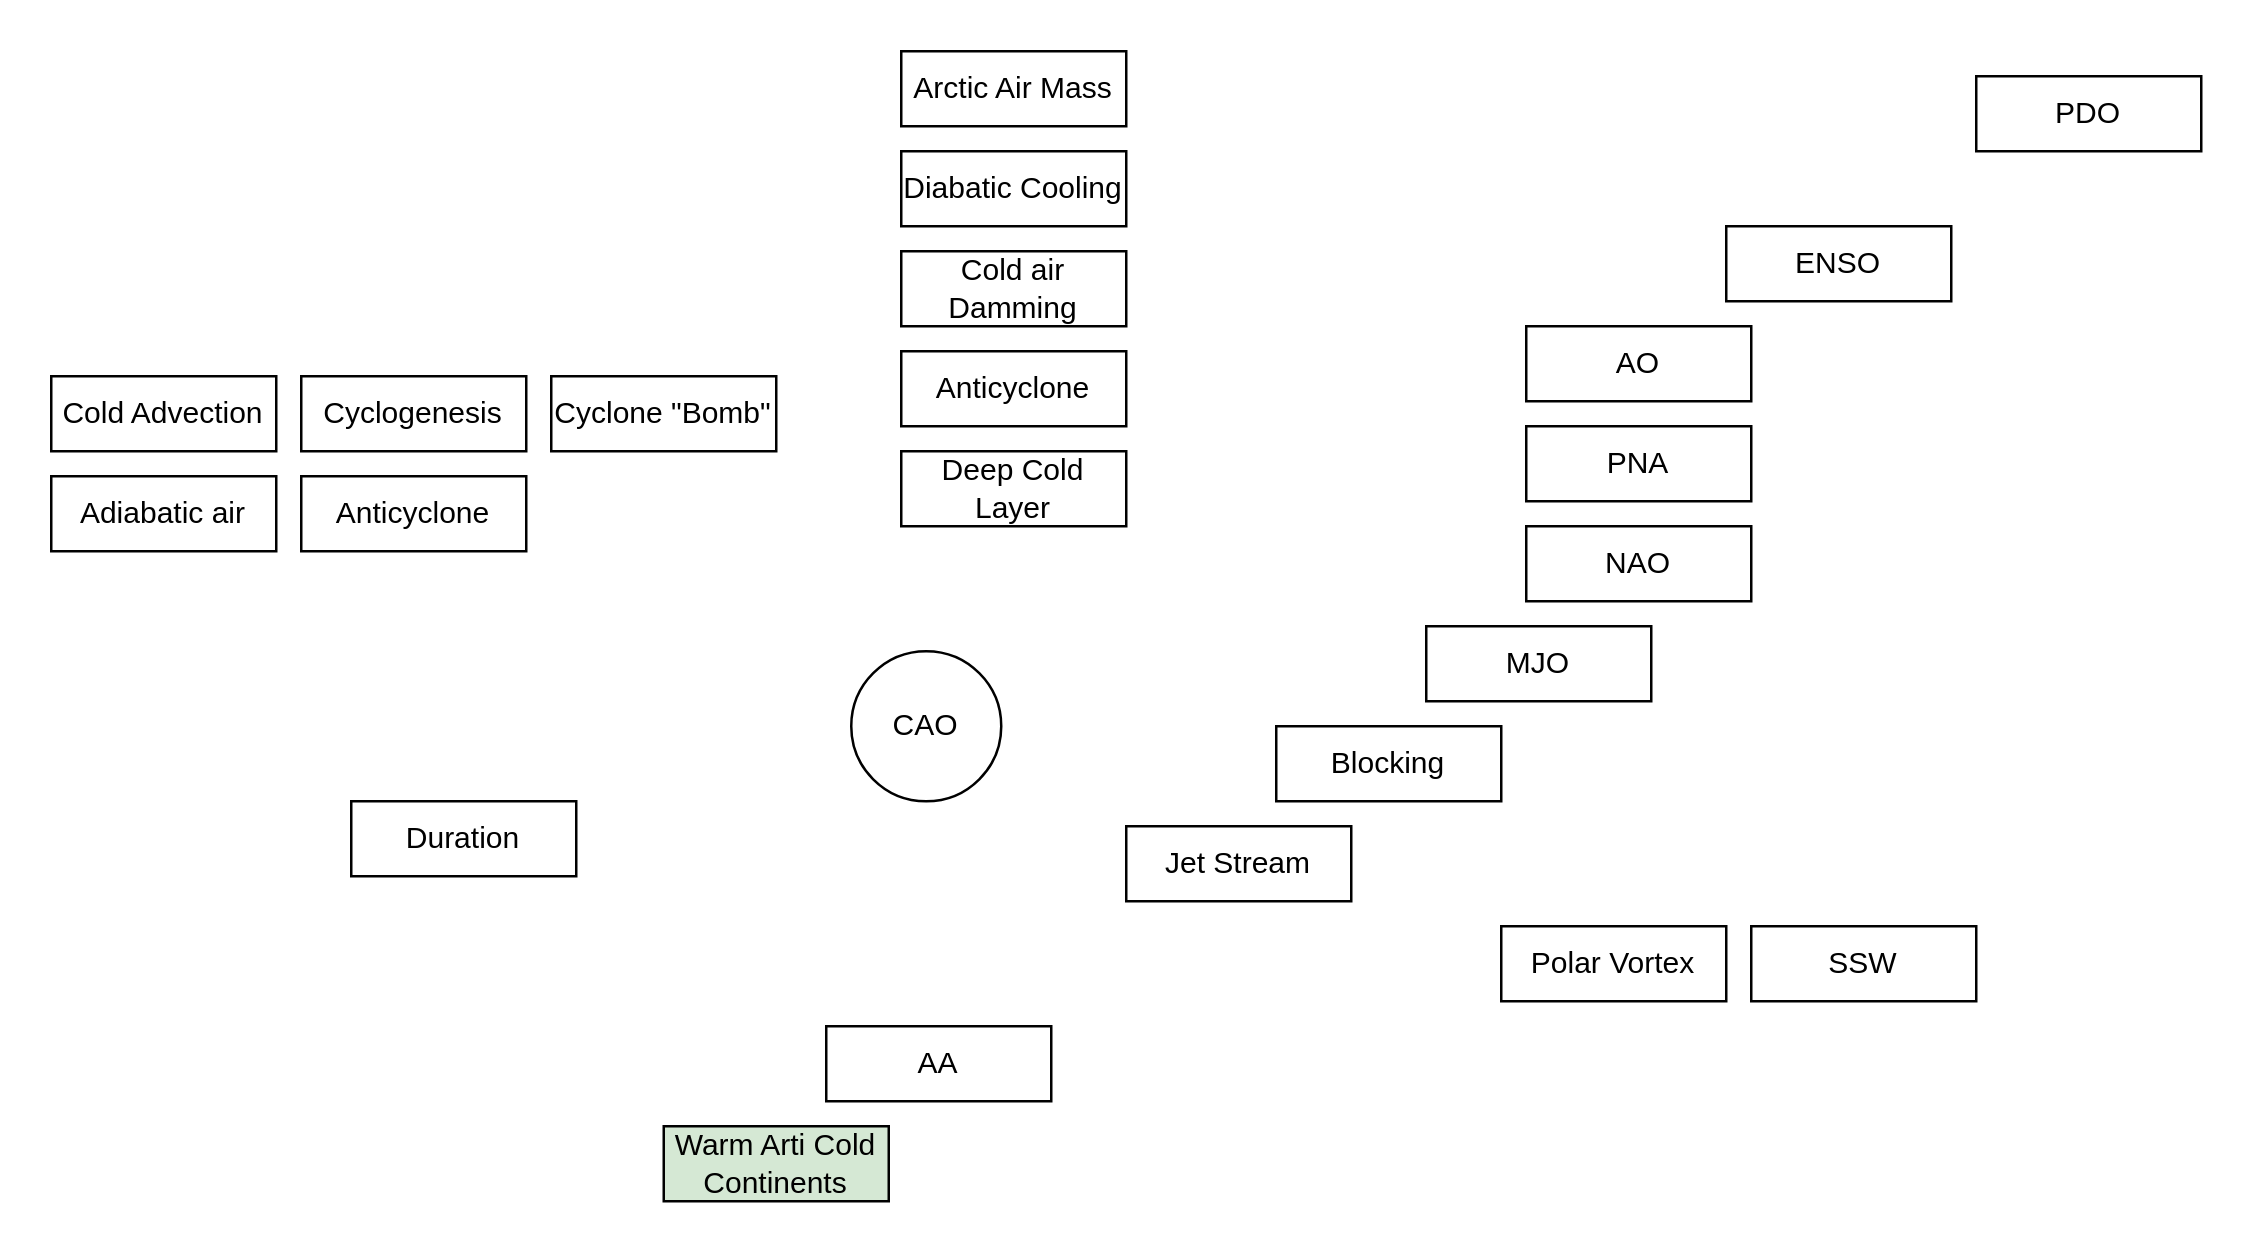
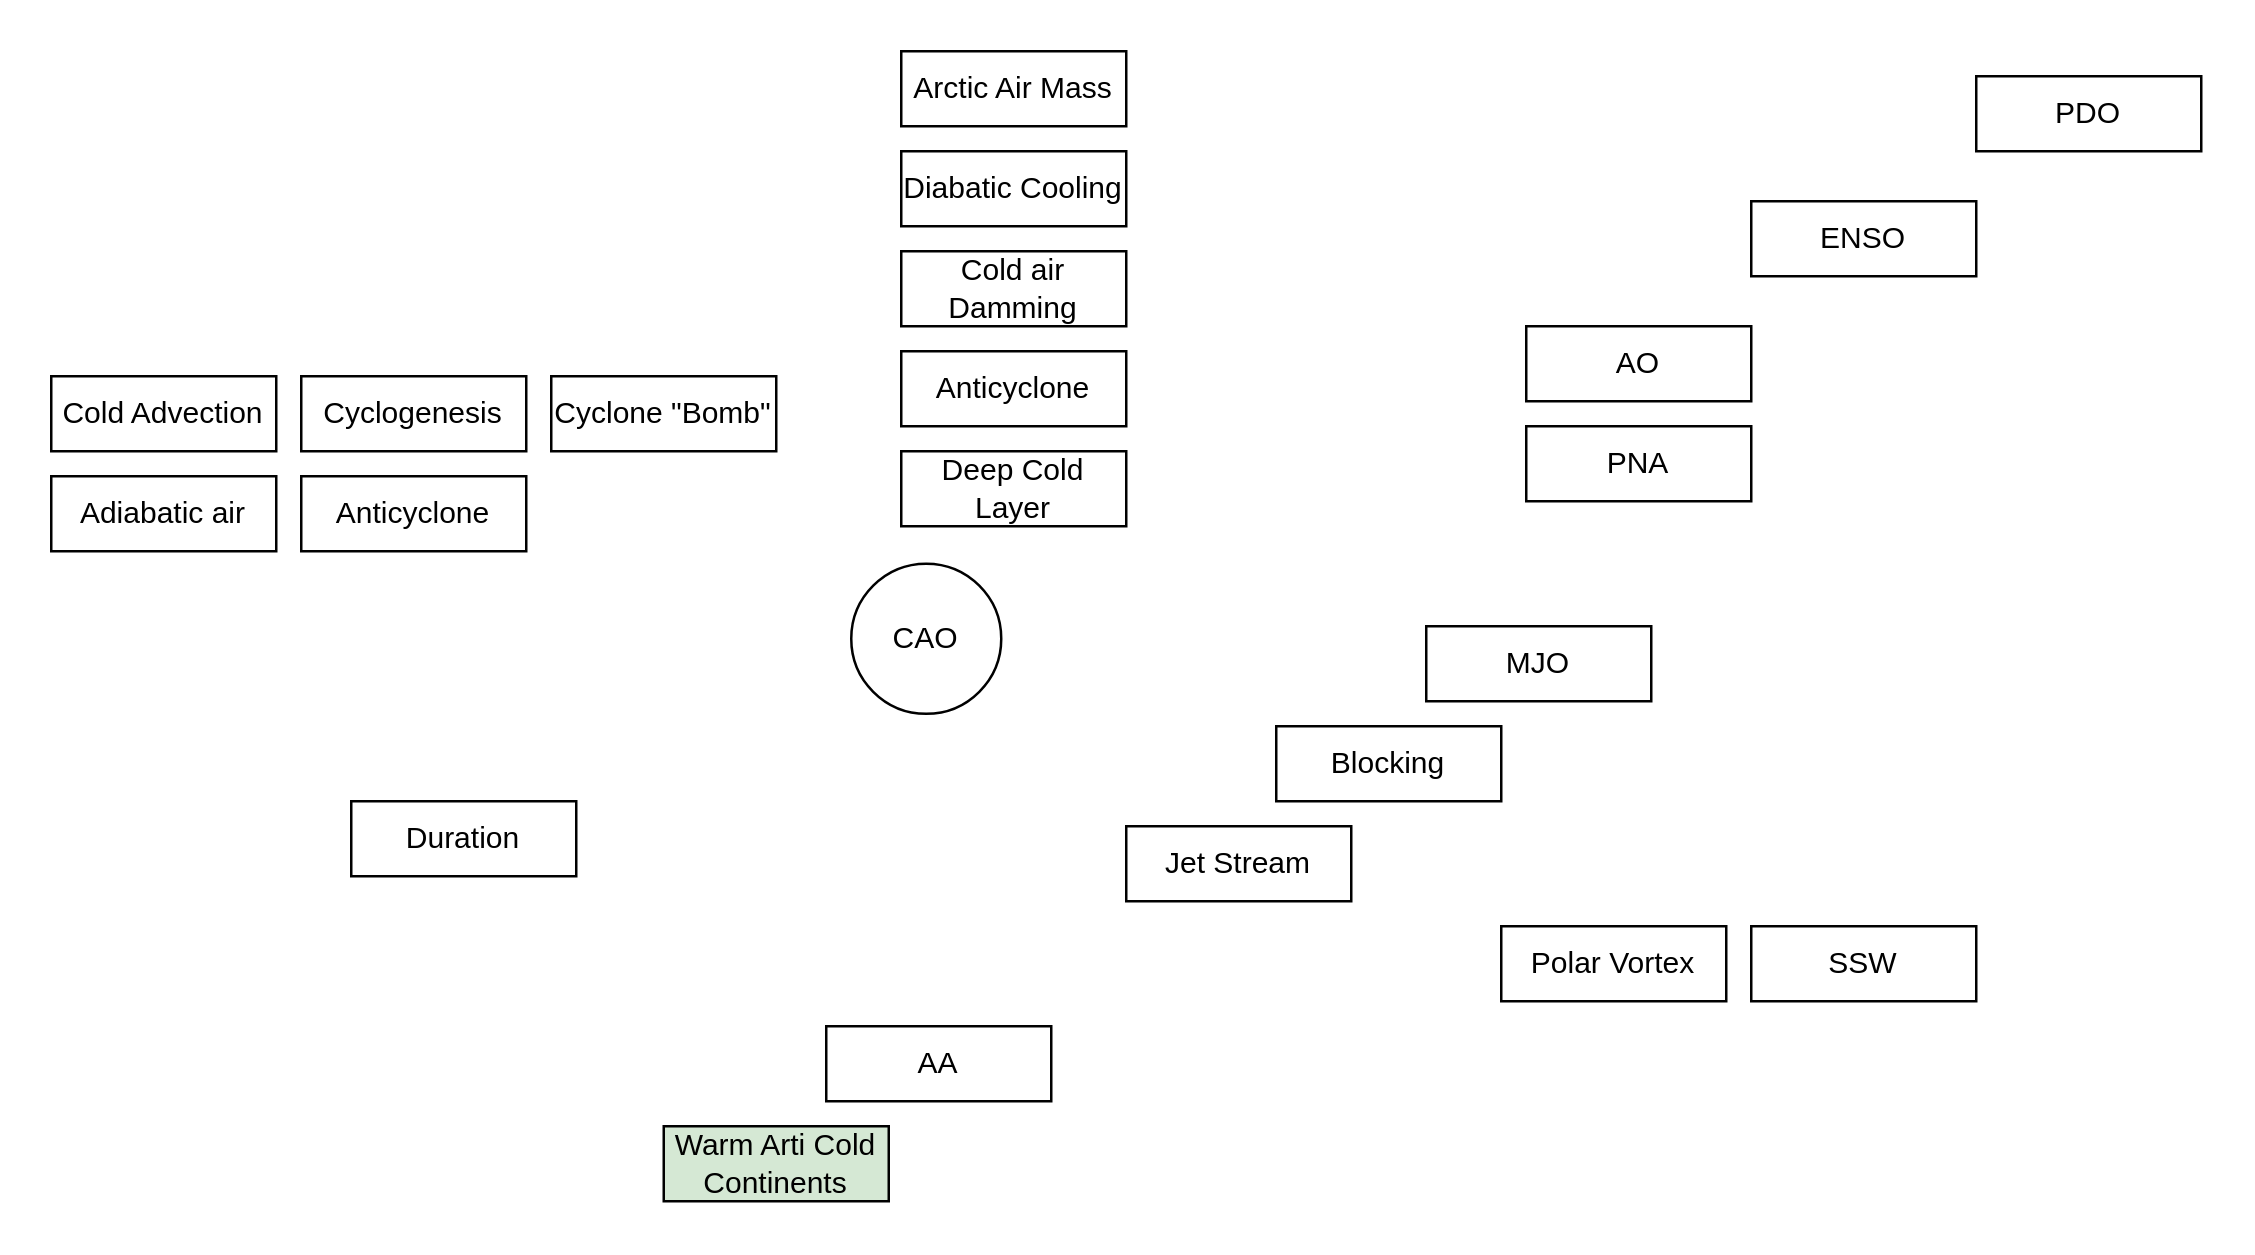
node "ENSO": moved (1839, 264) -> (1864, 239)
node "NAO": removed
node "CAO": moved (926, 726) -> (926, 639)
